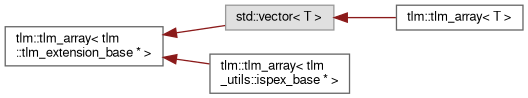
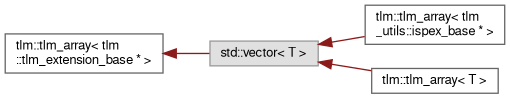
edge "tlm::tlm_array< tlm _utils::ispex_base * >" -> "tlm::tlm_array< tlm ::tlm_extension_base * >": now "tlm::tlm_array< tlm _utils::ispex_base * >" -> "std::vector< T >"
